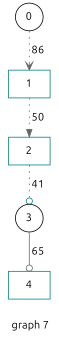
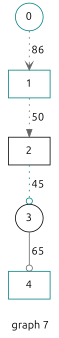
node "0": color black -> teal
node "2": color teal -> black
edge "2" -> "3": label " 41 " -> " 45 "
